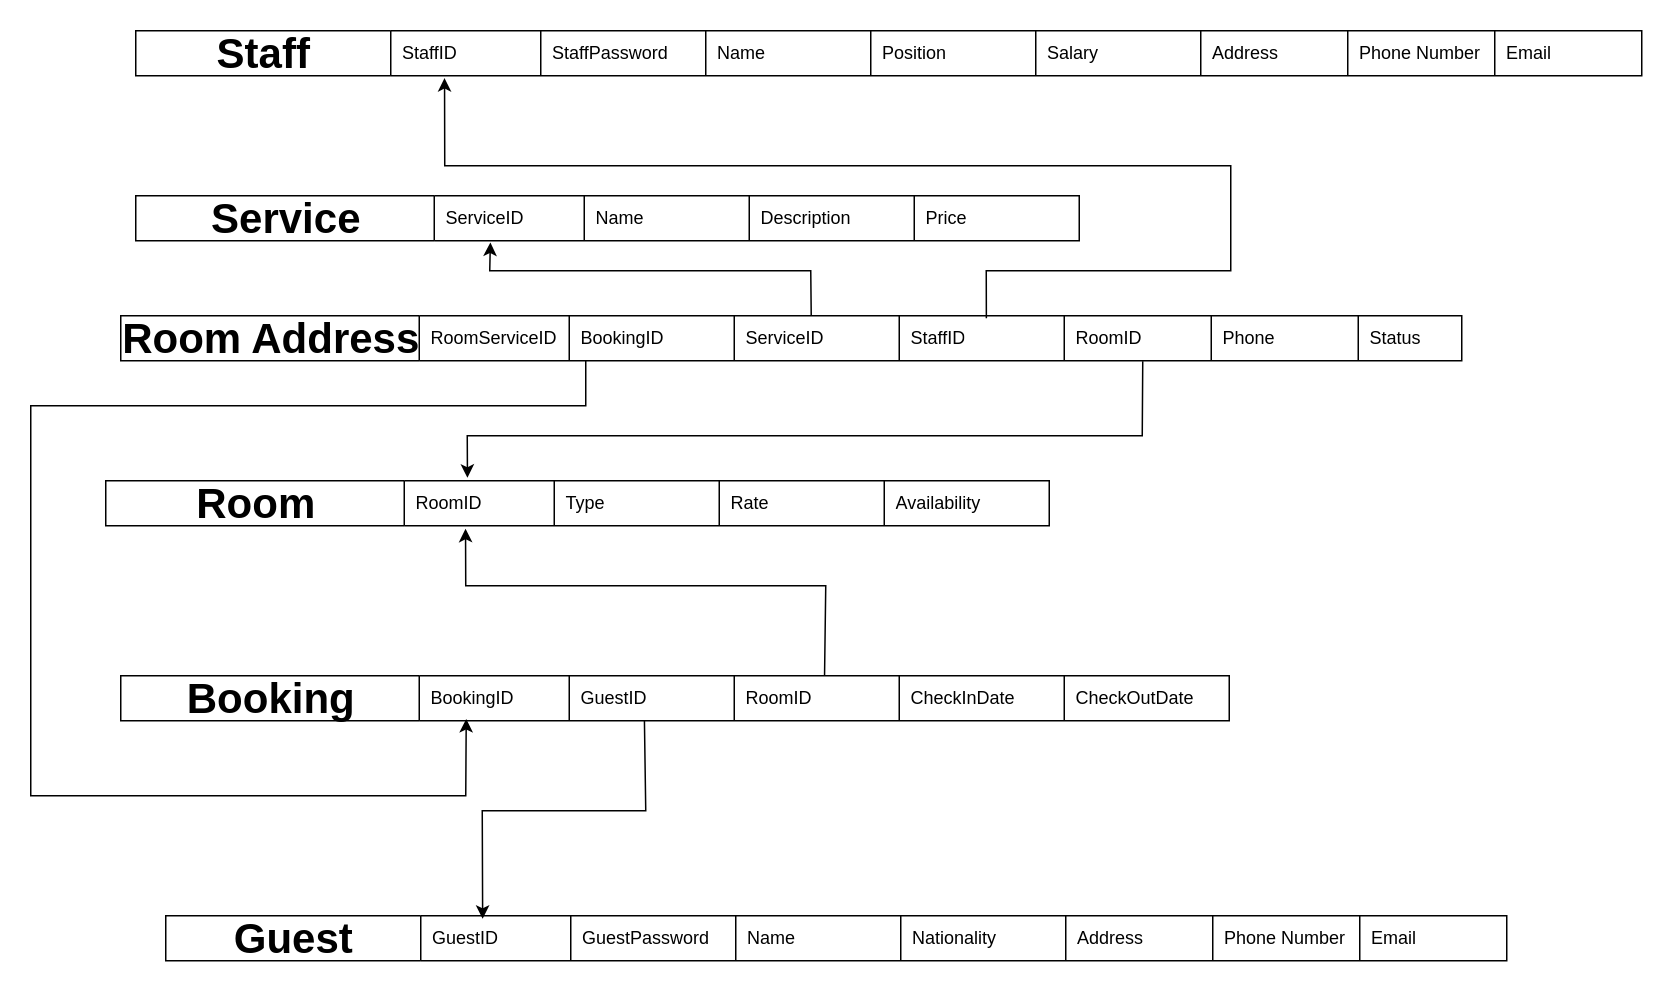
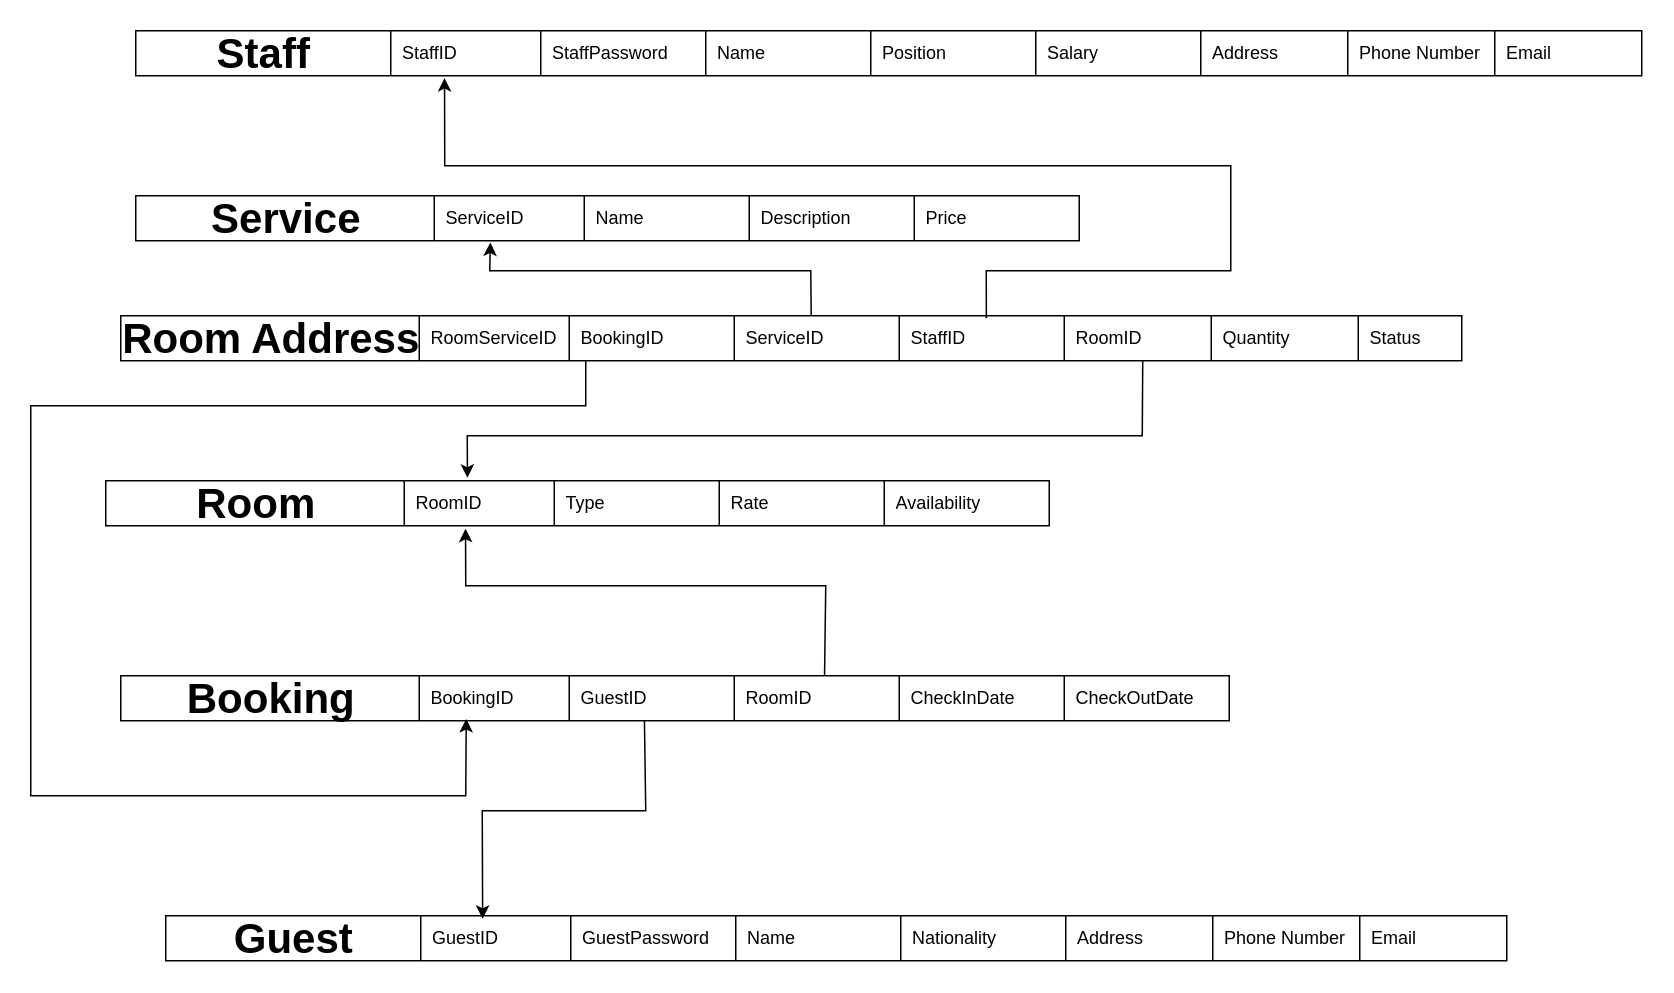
node "Phone": label "Phone" -> "Quantity"
